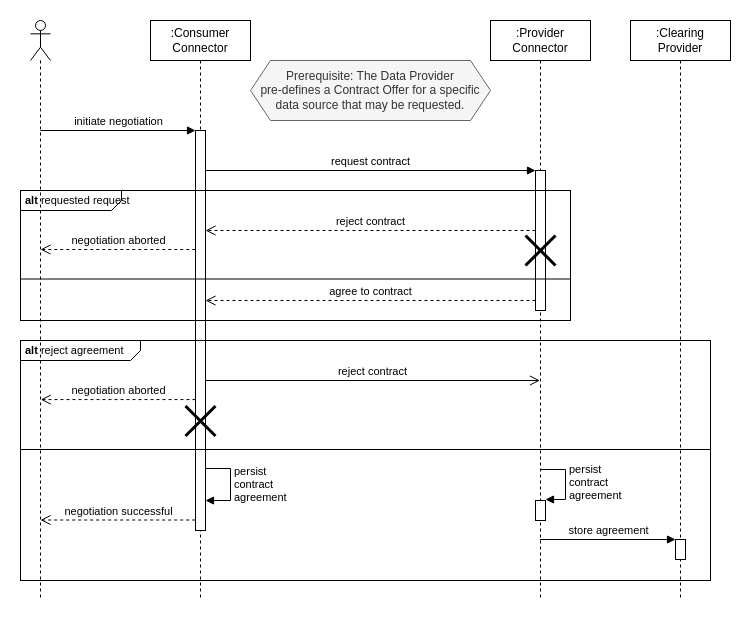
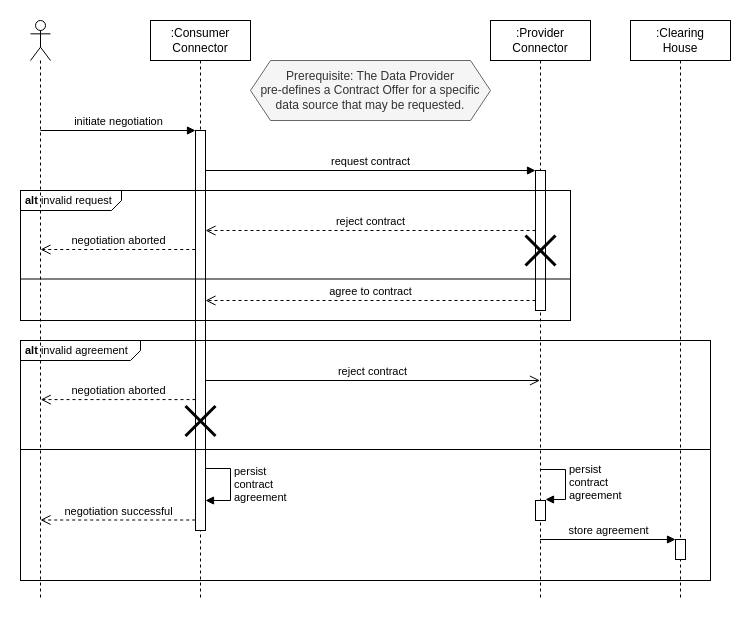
node ":Clearing Provider": label ":Clearing Provider" -> ":Clearing House"
node "alt requested request": label "alt requested request" -> "alt invalid request"
node "alt reject agreement": label "alt reject agreement" -> "alt invalid agreement"
